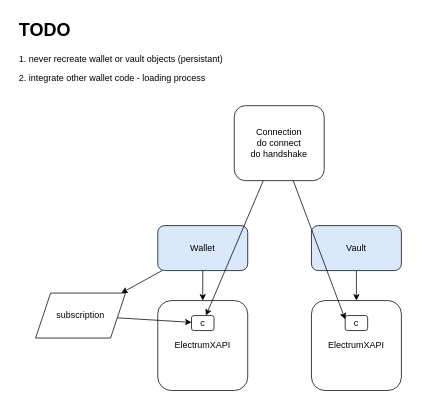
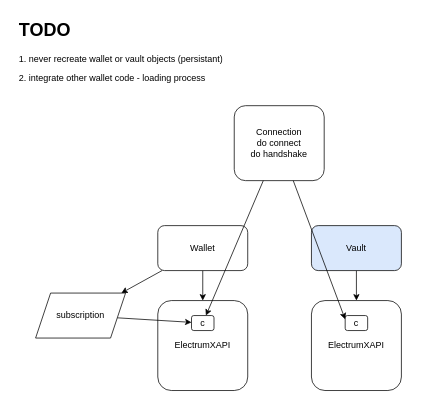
node "Wallet": fillcolor #dae8fc -> #ffffff
